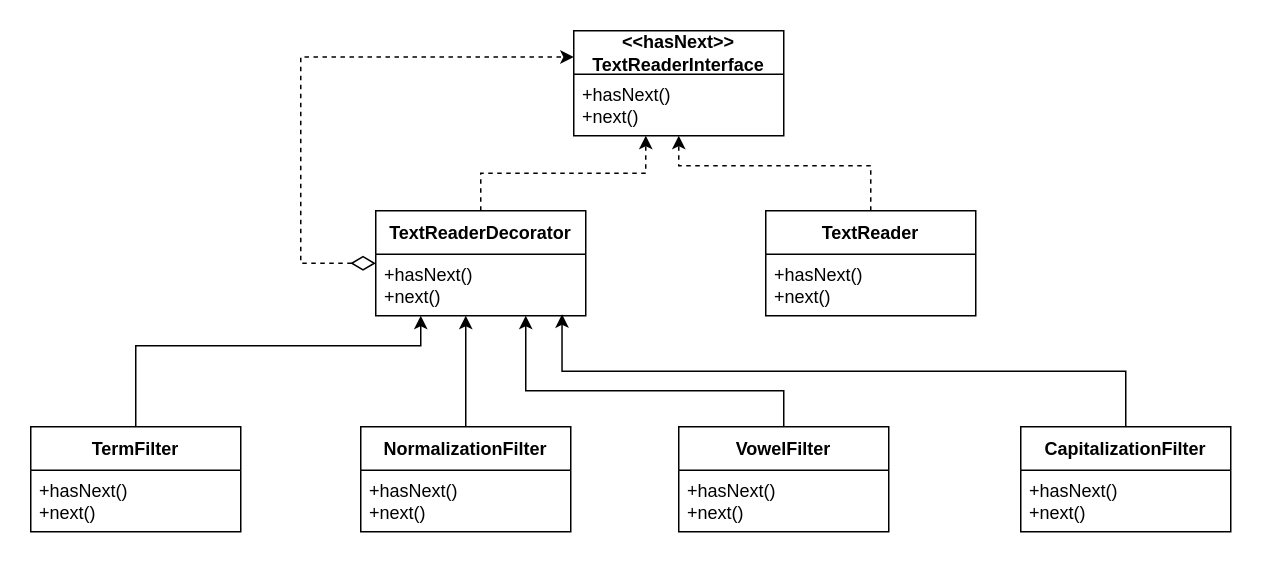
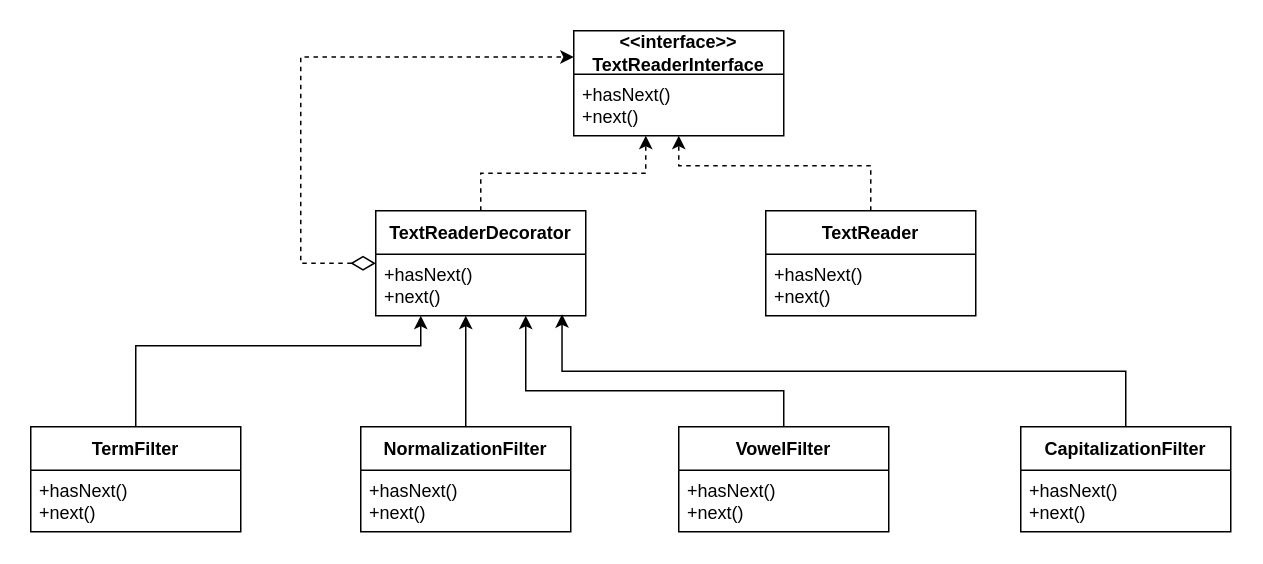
node "<<hasNext>> TextReaderInterface": label "<<hasNext>> TextReaderInterface" -> "<<interface>> TextReaderInterface"
